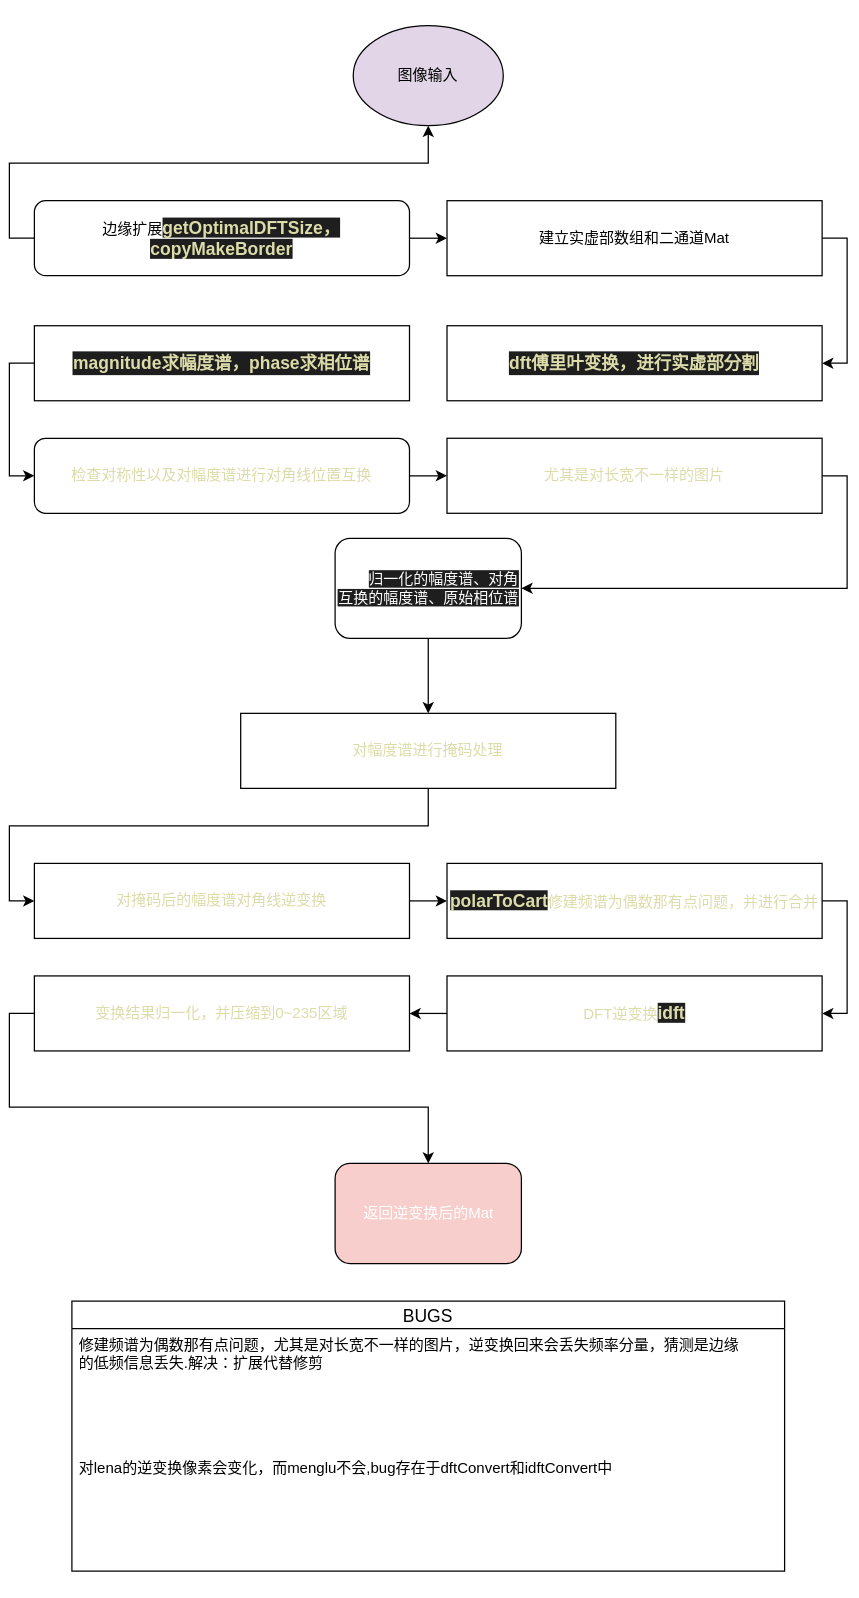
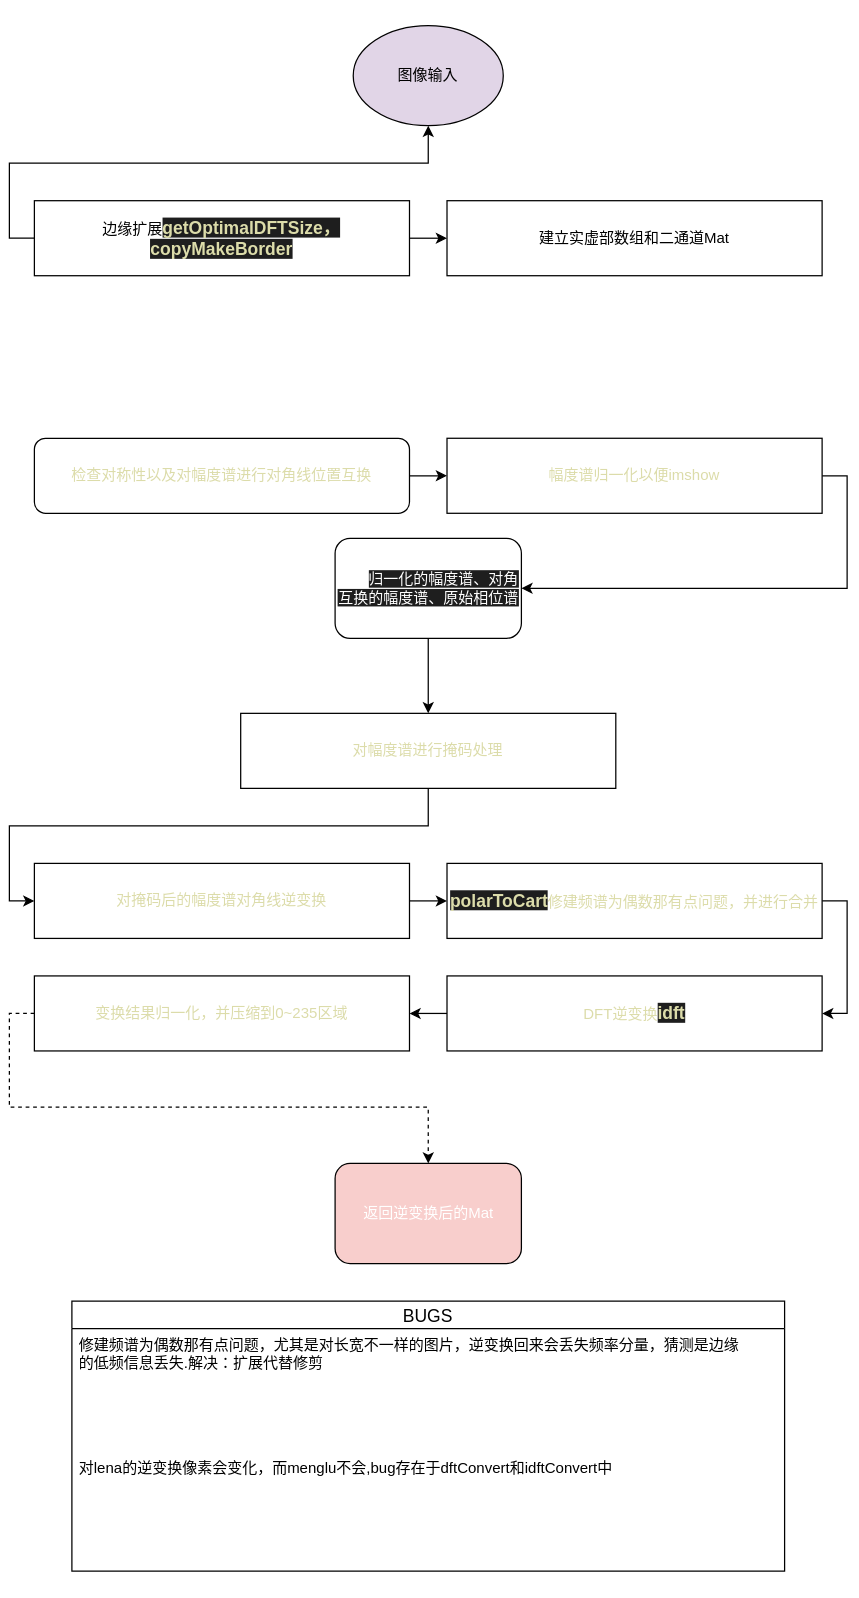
node "边缘扩展getOptimalDFTSize，copyMakeBorder": shape rounded rectangle -> rectangle
edge "建立实虚部数组和二通道Mat" -> "dft傅里叶变换，进行实虚部分割": removed
node "magnitude求幅度谱，phase求相位谱": removed
node "dft傅里叶变换，进行实虚部分割": removed
edge "magnitude求幅度谱，phase求相位谱" -> "检查对称性以及对幅度谱进行对角线位置互换": removed
node "尤其是对长宽不一样的图片": label "尤其是对长宽不一样的图片" -> "幅度谱归一化以便imshow"
edge "变换结果归一化，并压缩到0~235区域" -> "返回逆变换后的Mat": style solid -> dashed
